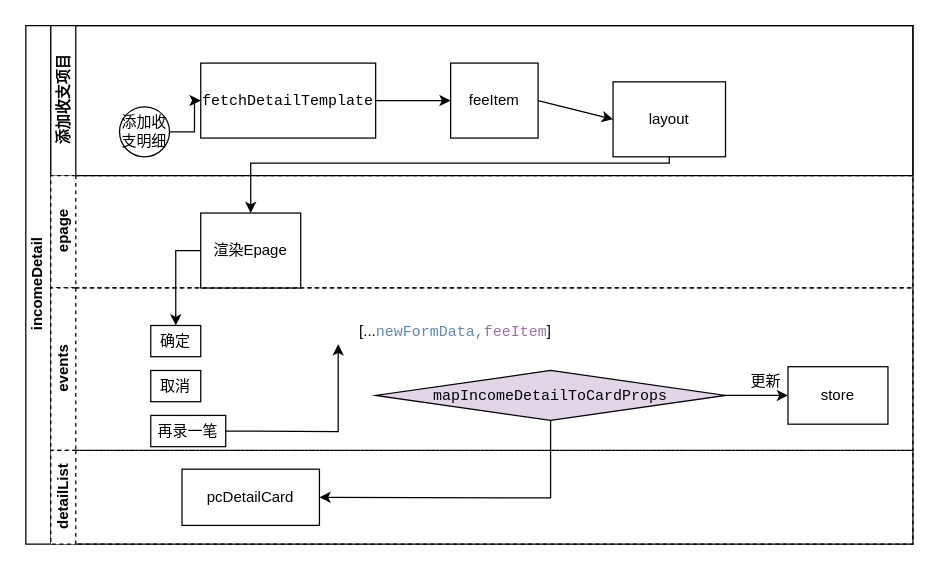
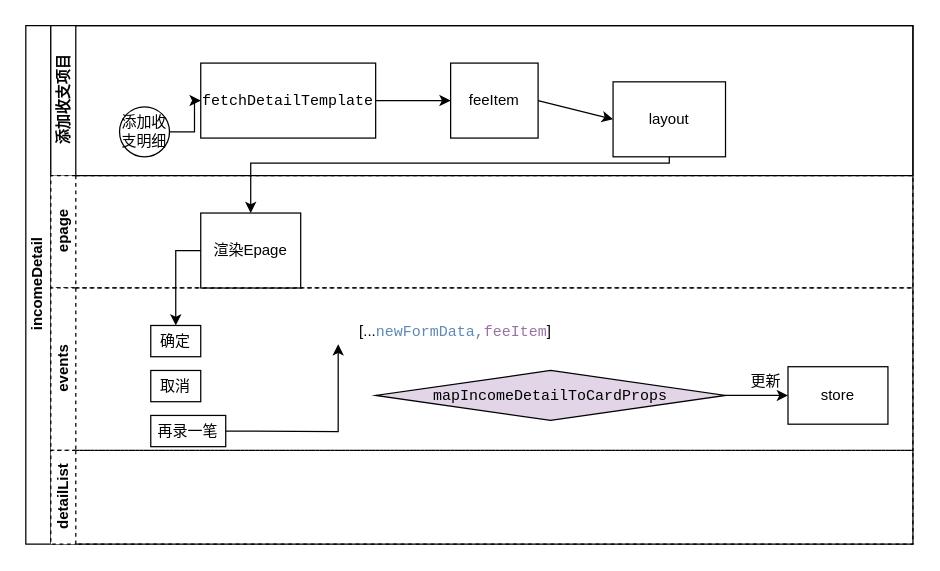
node "pcDetailCard": removed
edge "mapIncomeDetailToCardProps" -> "pcDetailCard": removed
